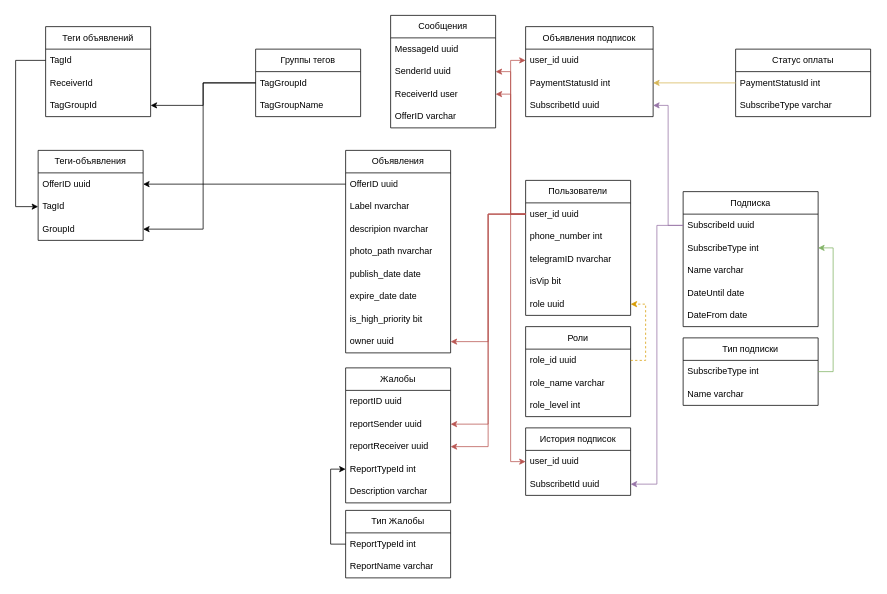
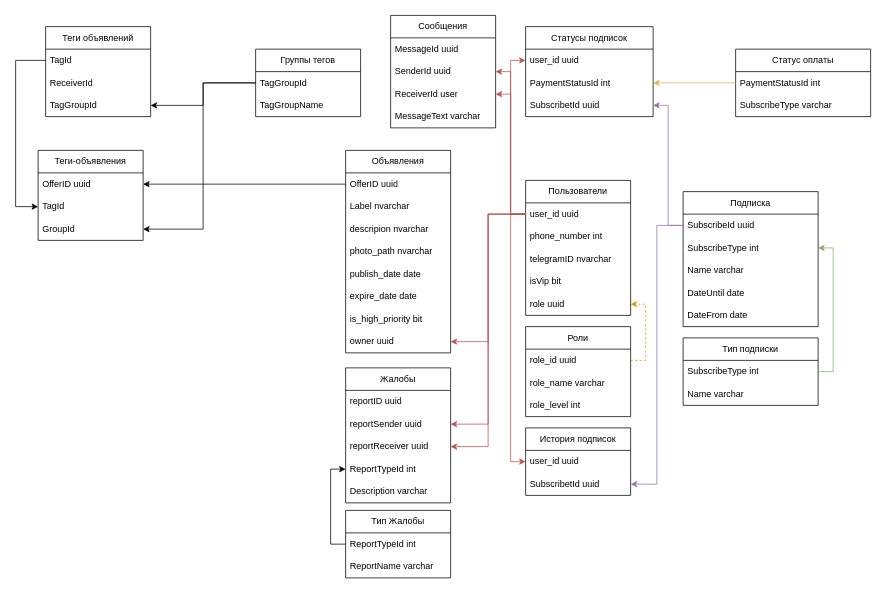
node "Объявления подписок": label "Объявления подписок" -> "Статусы подписок"
node "OfferID varchar": label "OfferID varchar" -> "MessageText varchar"
